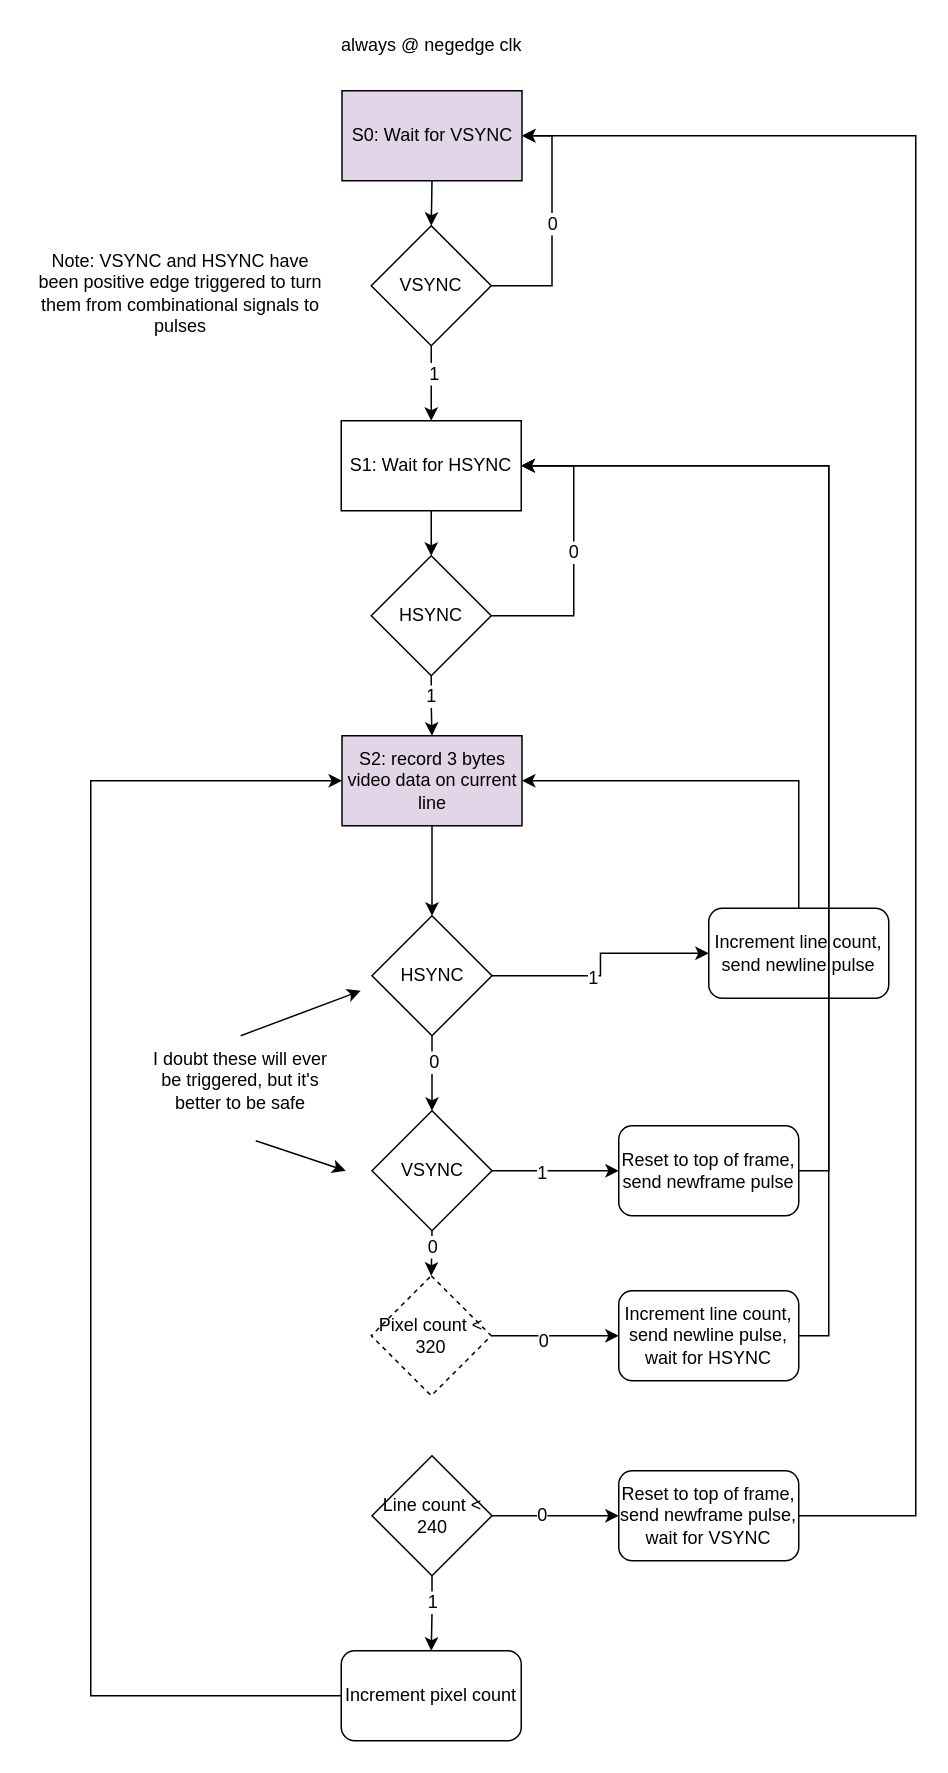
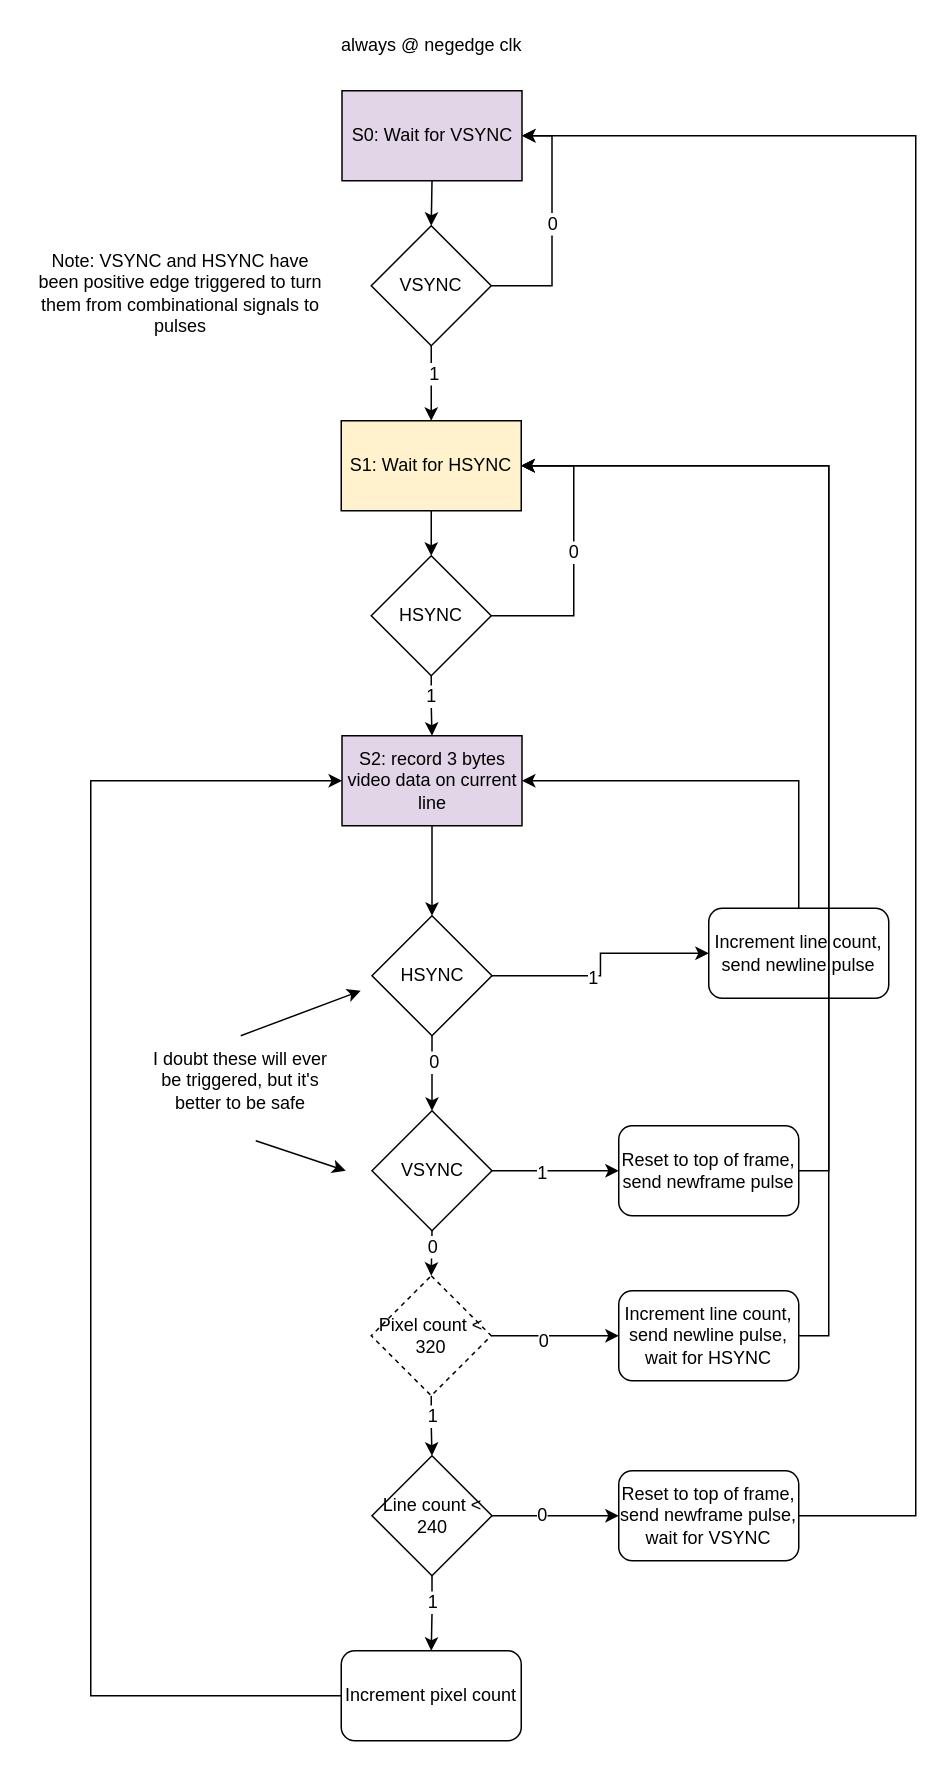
node "S1: Wait for HSYNC": fillcolor #ffffff -> #fff2cc
edge "Pixel count < 320" -> "Line count < 240": added, label "1"
